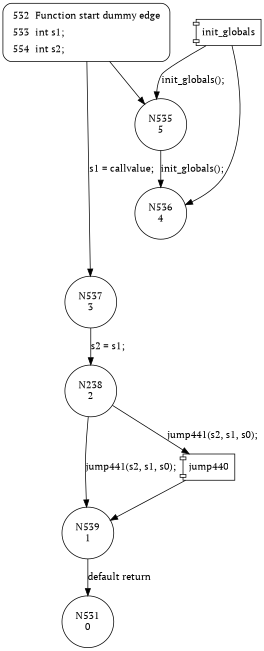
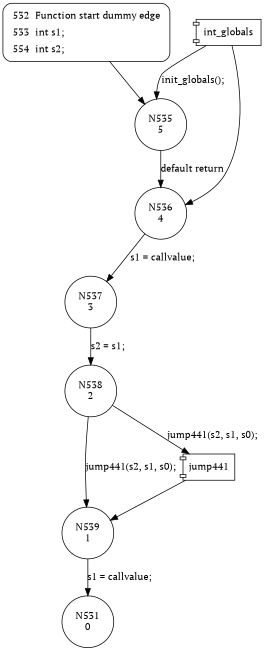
node "init_globals": label "init_globals" -> "int_globals"
edge "532" -> "N537 3": now "N536 4" -> "N537 3"
edge "N535 5" -> "N536 4": label "init_globals();" -> "default return"
node "N238 2": label "N238 2" -> "N538 2"
node "jump440": label "jump440" -> "jump441"
edge "N539 1" -> "N531 0": label "default return" -> "s1 = callvalue;"
